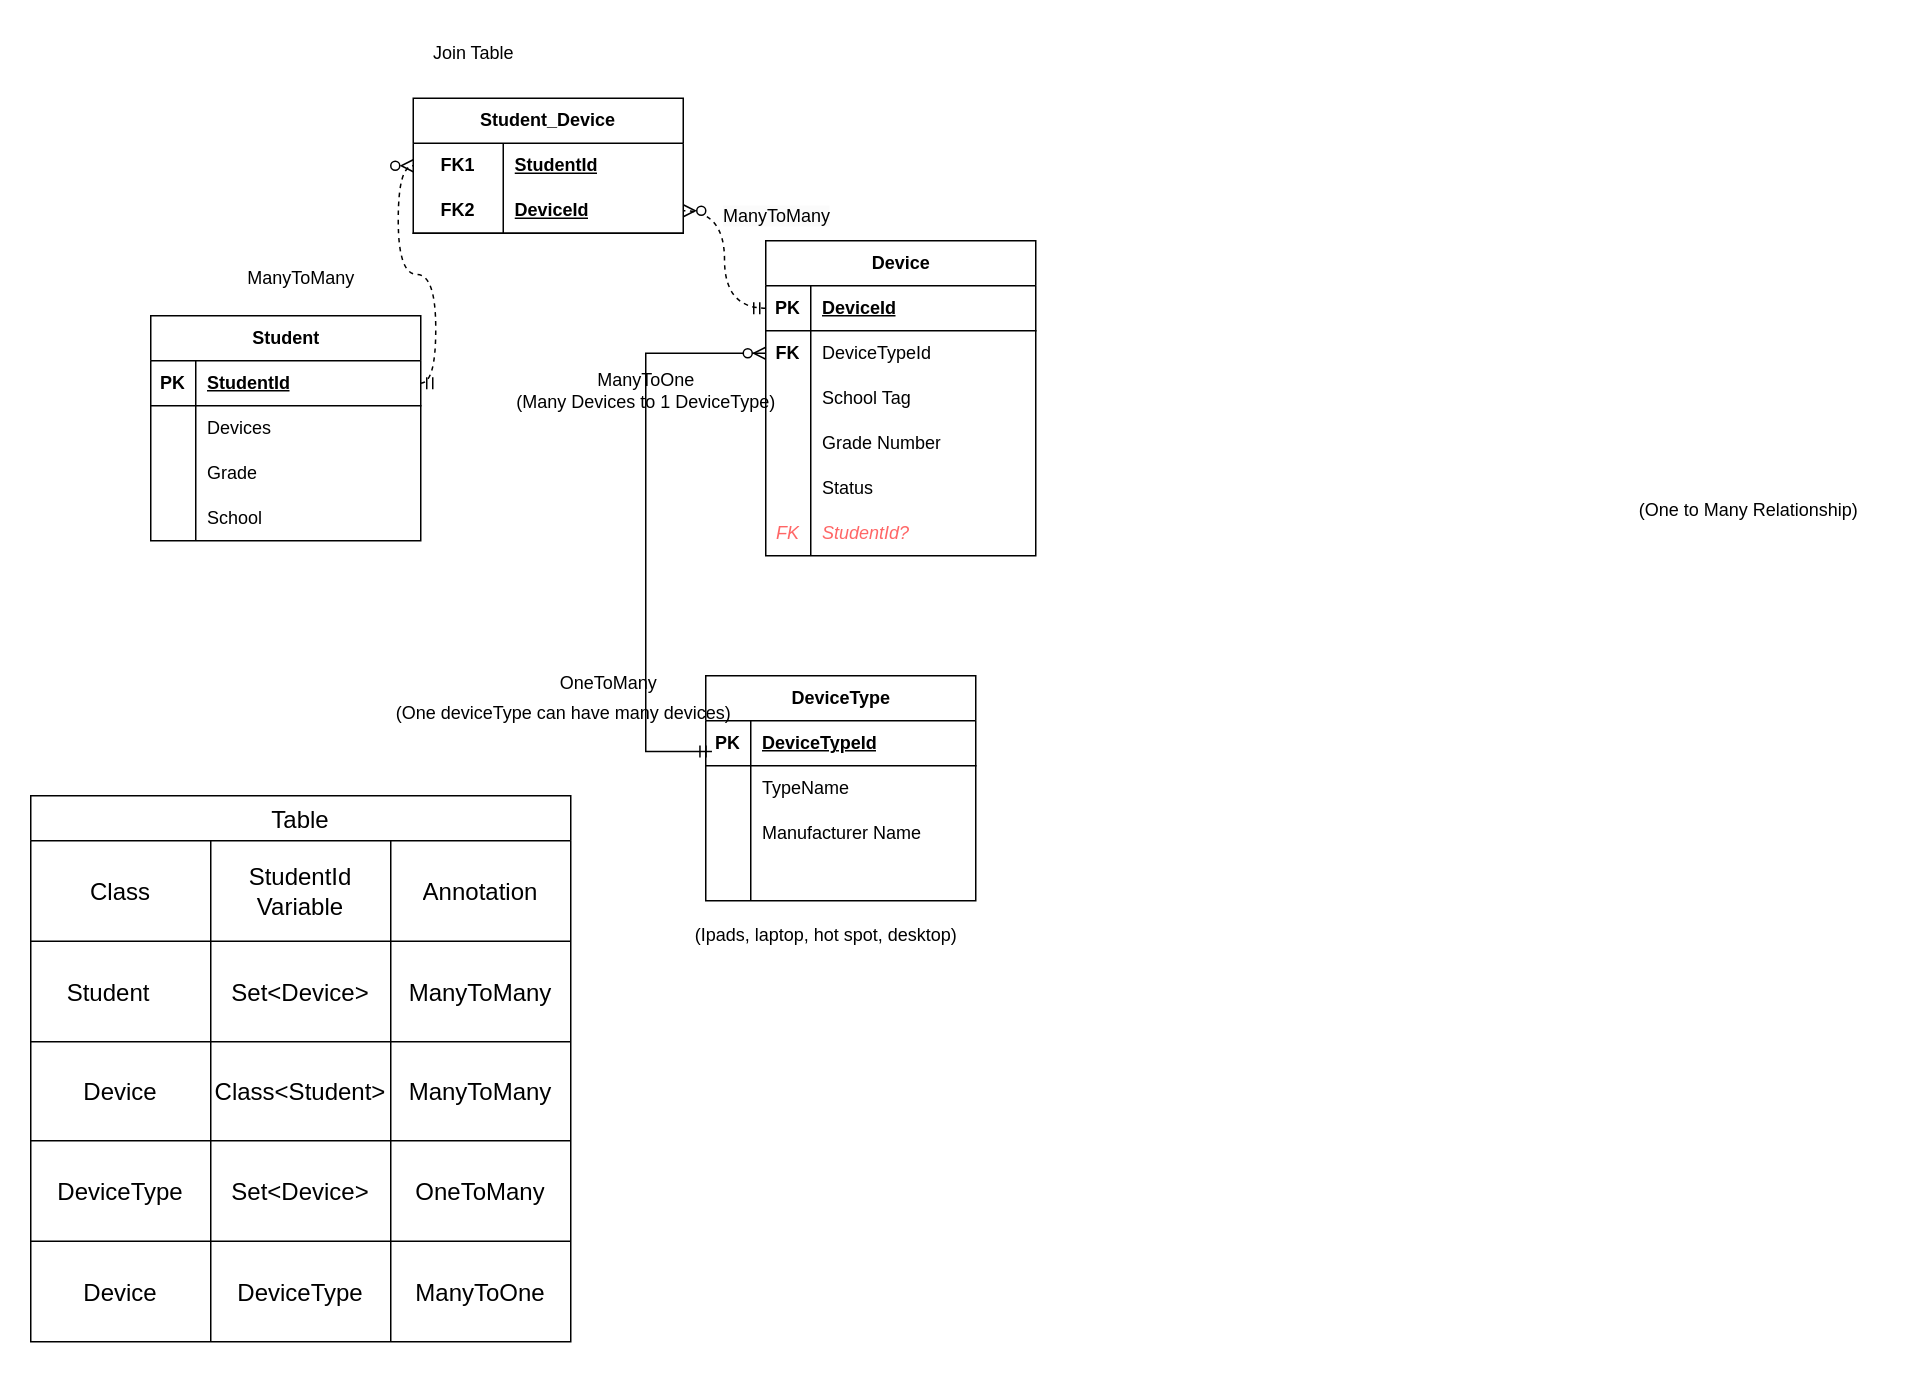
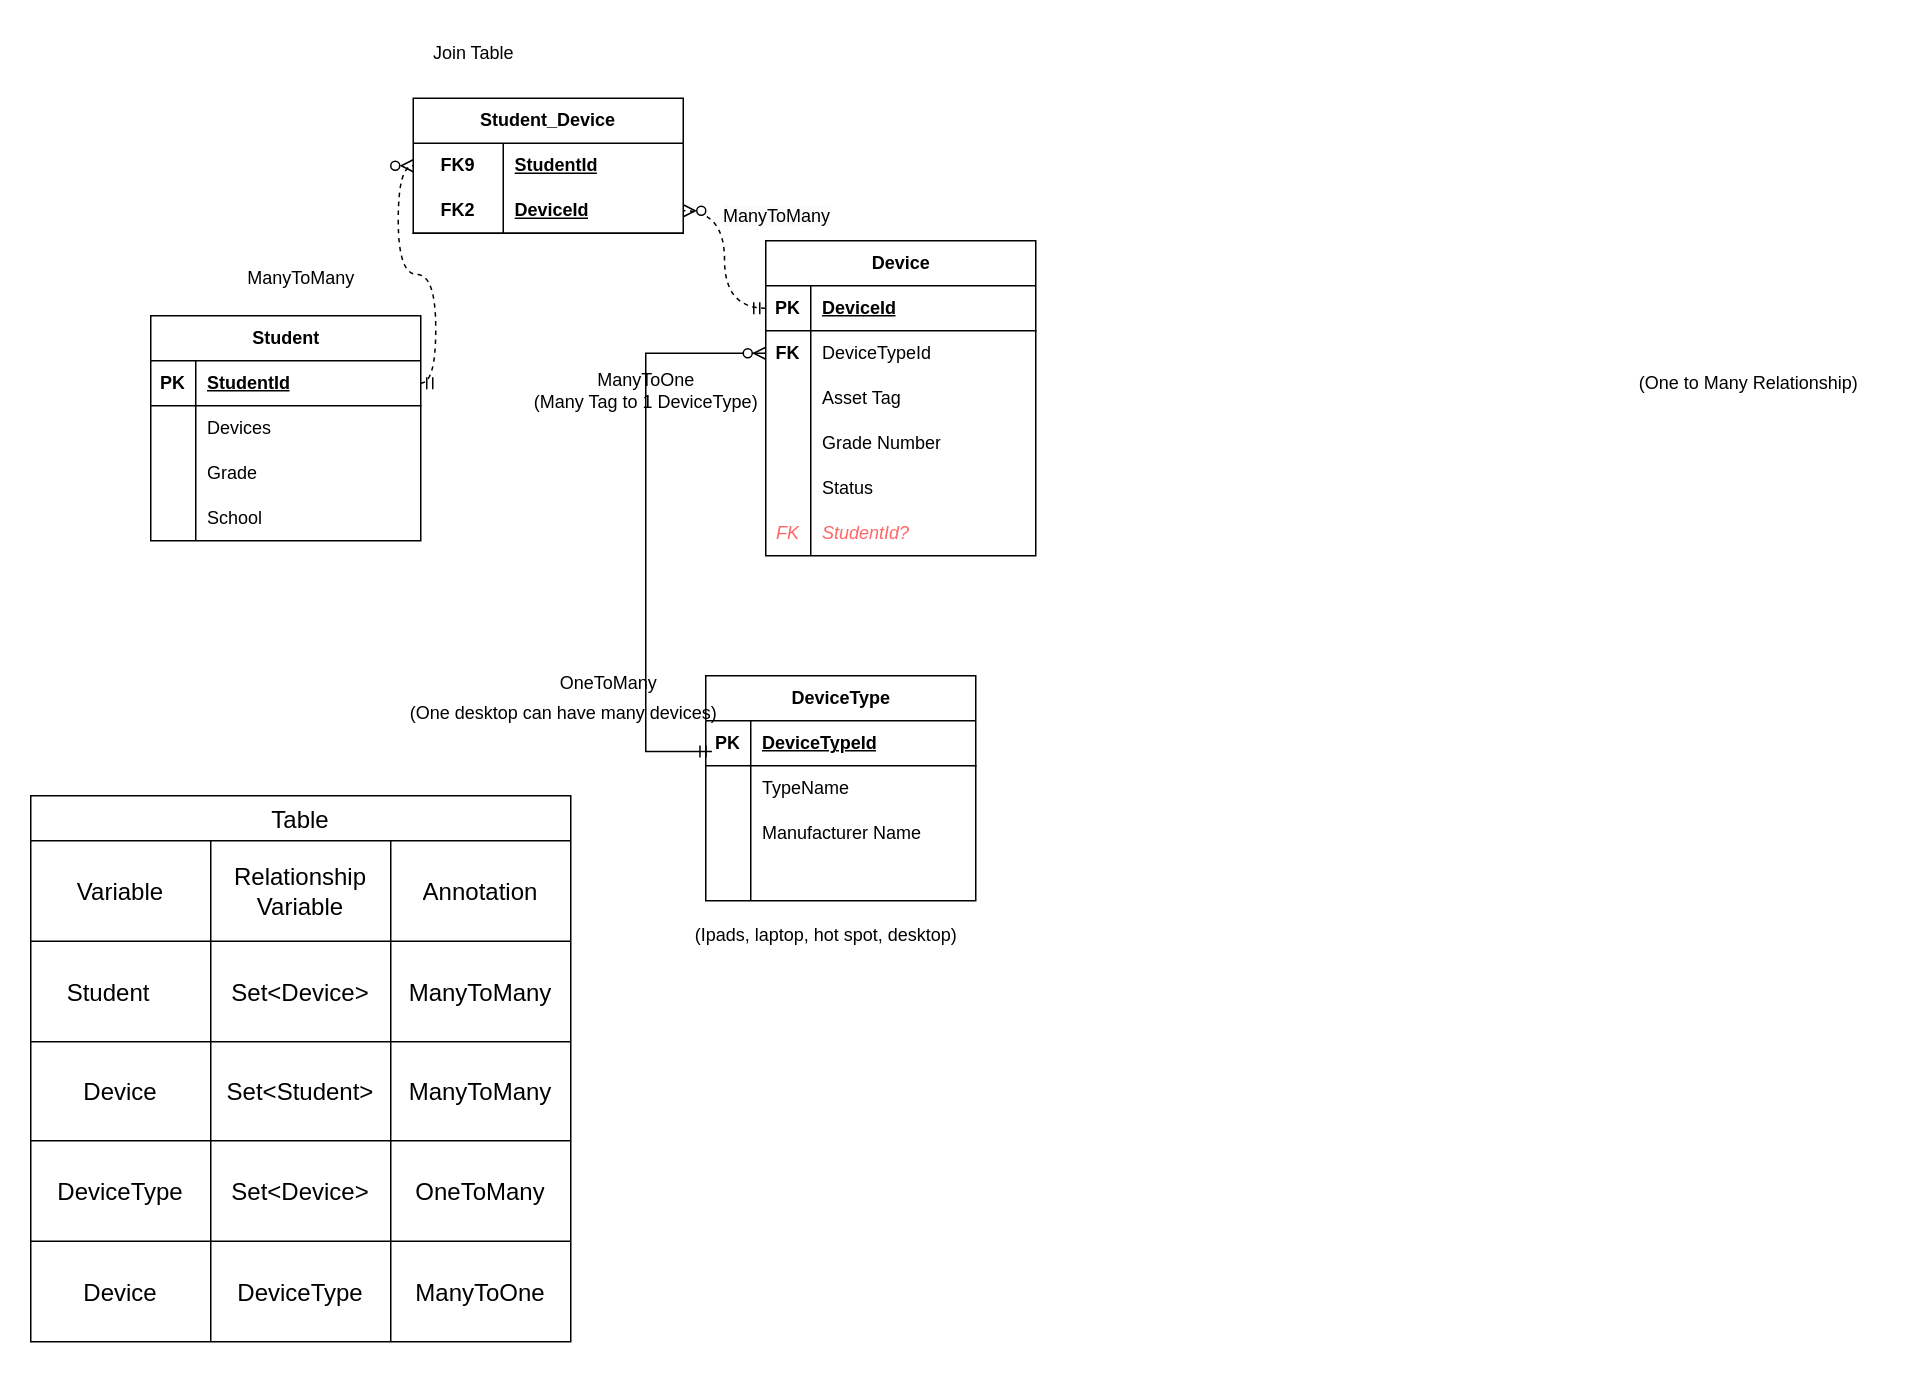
node "FK1": label "FK1" -> "FK9"
node "ManyToOne (Many Devices to 1 DeviceType)": label "ManyToOne (Many Devices to 1 DeviceType)" -> "ManyToOne (Many Tag to 1 DeviceType)"
node "School Tag": label "School Tag" -> "Asset Tag"
node "(One to Many Relationship)": moved (1748, 511) -> (1748, 383)
node "(One deviceType can have many devices)": label "(One deviceType can have many devices)" -> "(One desktop can have many devices)"
node "Class": label "Class" -> "Variable"
node "StudentId Variable": label "StudentId Variable" -> "Relationship Variable"
node "Class<Student>": label "Class<Student>" -> "Set<Student>"
